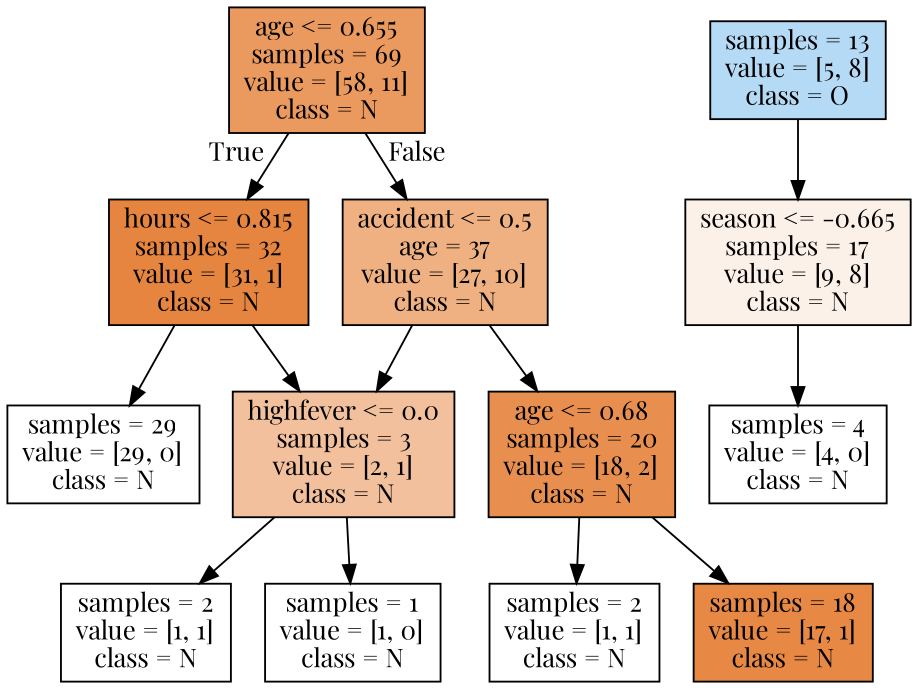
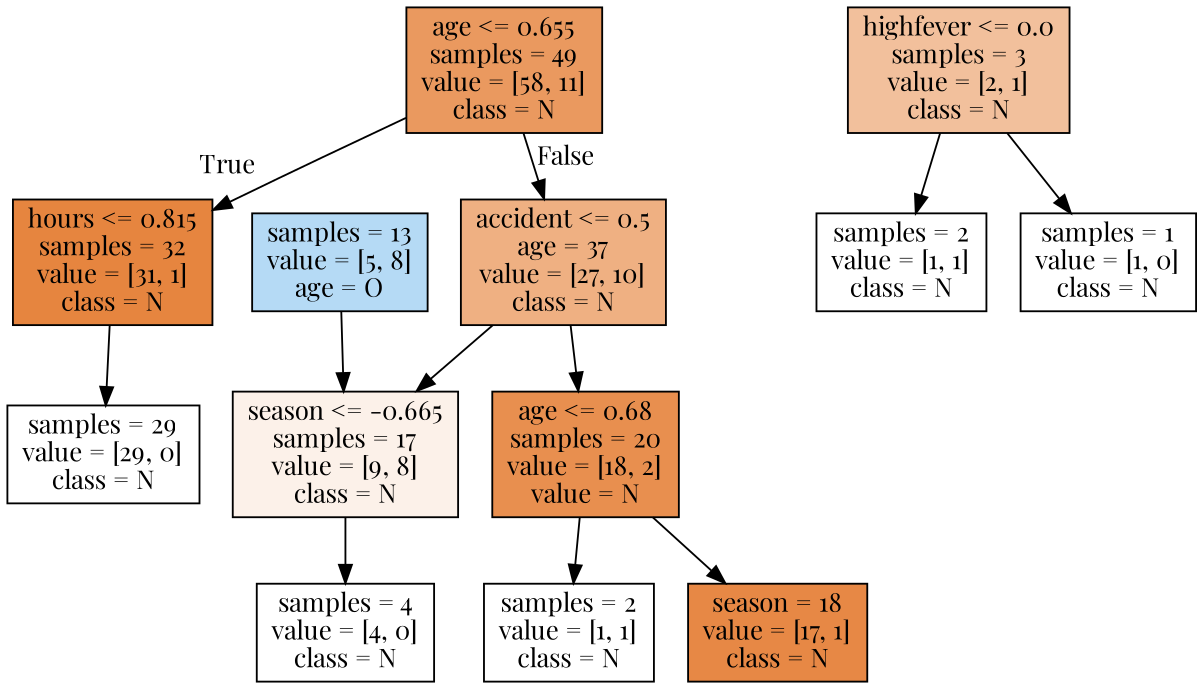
node "age <= 0.655 samples = 69 value = [58, 11] class = N": label "age <= 0.655 samples = 69 value = [58, 11] class = N" -> "age <= 0.655 samples = 49 value = [58, 11] class = N"
node "samples = 13 value = [5, 8] class = O": label "samples = 13 value = [5, 8] class = O" -> "samples = 13 value = [5, 8] age = O"
edge "accident <= 0.5 age = 37 value = [27, 10] class = N" -> "highfever <= 0.0 samples = 3 value = [2, 1] class = N": now "accident <= 0.5 age = 37 value = [27, 10] class = N" -> "season <= -0.665 samples = 17 value = [9, 8] class = N"
edge "hours <= 0.815 samples = 32 value = [31, 1] class = N" -> "highfever <= 0.0 samples = 3 value = [2, 1] class = N": removed
node "age <= 0.68 samples = 20 value = [18, 2] class = N": label "age <= 0.68 samples = 20 value = [18, 2] class = N" -> "age <= 0.68 samples = 20 value = [18, 2] value = N"
node "samples = 18 value = [17, 1] class = N": label "samples = 18 value = [17, 1] class = N" -> "season = 18 value = [17, 1] class = N"
